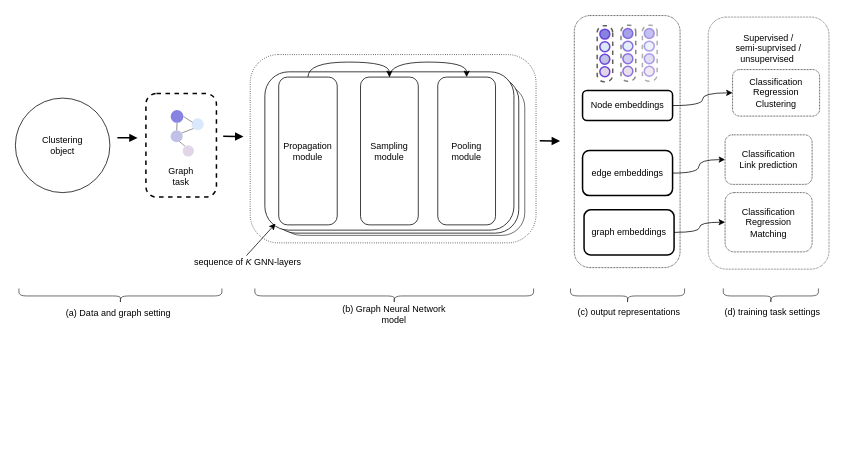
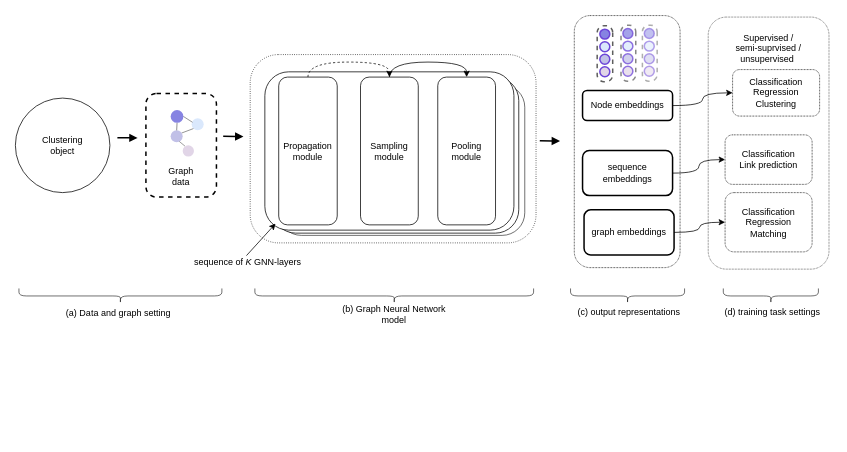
edge "Propagation module" -> "Sampling module": style solid -> dashed
node "edge embeddings": label "edge embeddings" -> "sequence embeddings"
node "Graph task": label "Graph task" -> "Graph data"
